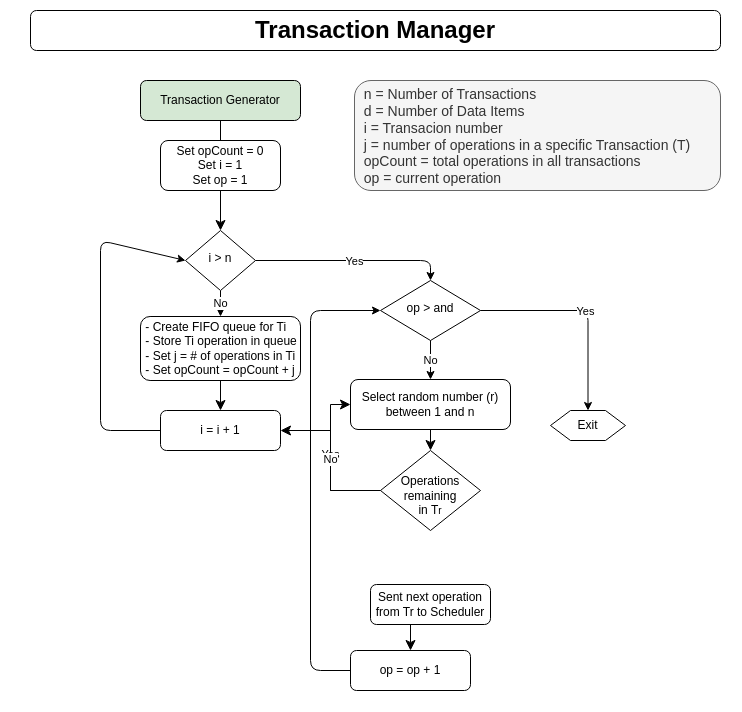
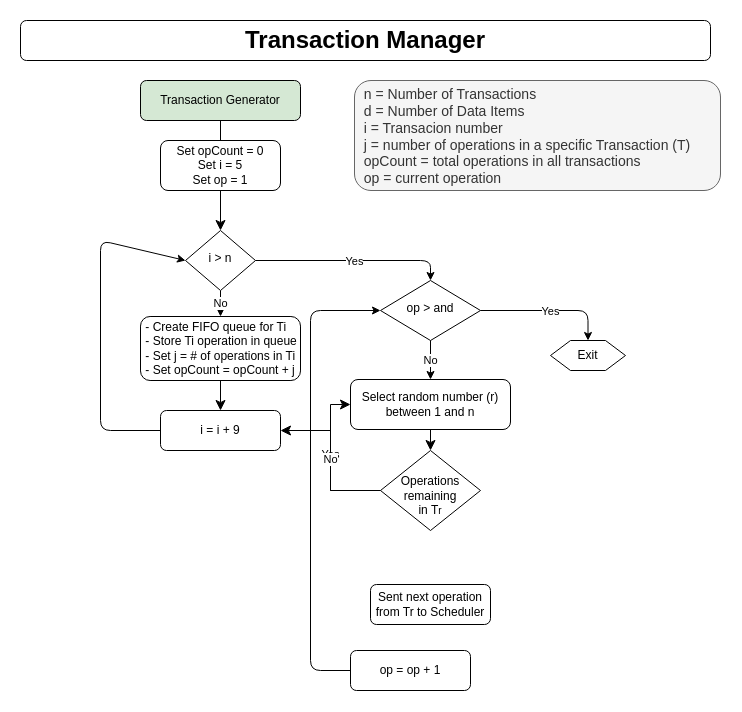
node "Transaction Manager": moved (376, 31) -> (366, 41)
node "Set opCount = 0 Set i = 1 Set op = 1": label "Set opCount = 0 Set i = 1 Set op = 1" -> "Set opCount = 0 Set i = 5 Set op = 1"
node "Exit": moved (588, 426) -> (588, 356)
node "i = i + 1": label "i = i + 1" -> "i = i + 9"
edge "Sent next operation from Tr to Scheduler" -> "op = op + 1": removed
